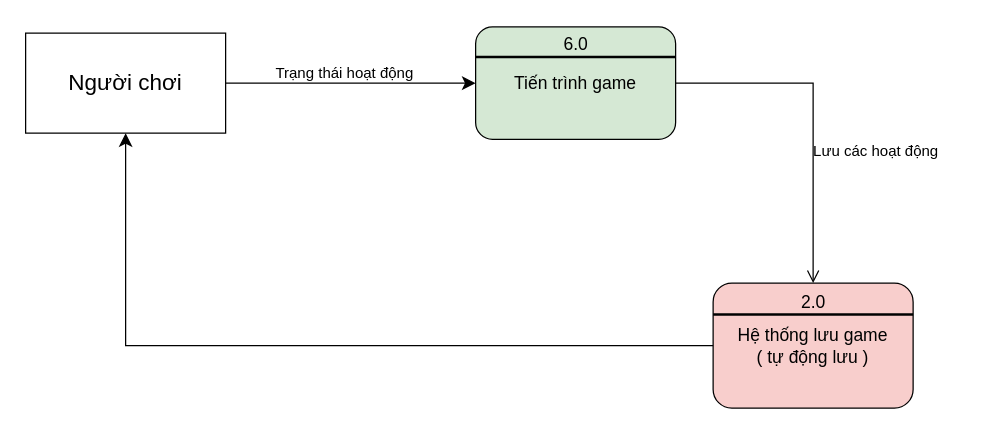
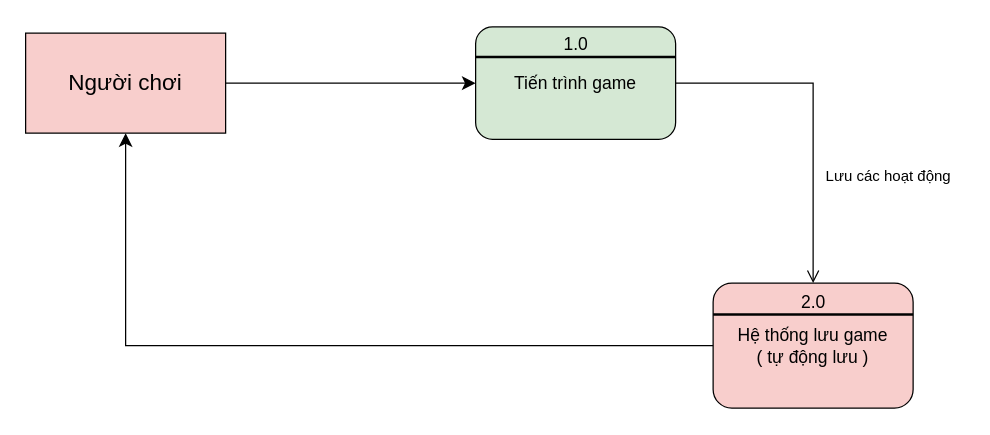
node "6.0": label "6.0" -> "1.0"
node "Trạng thái hoạt động": removed
node "Người chơi": fillcolor #ffffff -> #f8cecc
node "Lưu các hoạt động": moved (876, 152) -> (888, 177)
